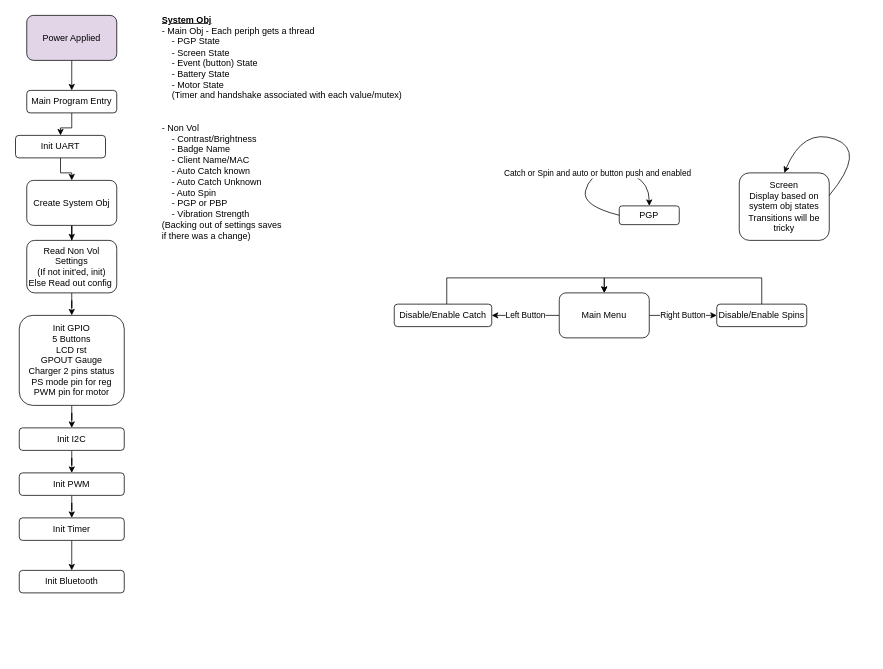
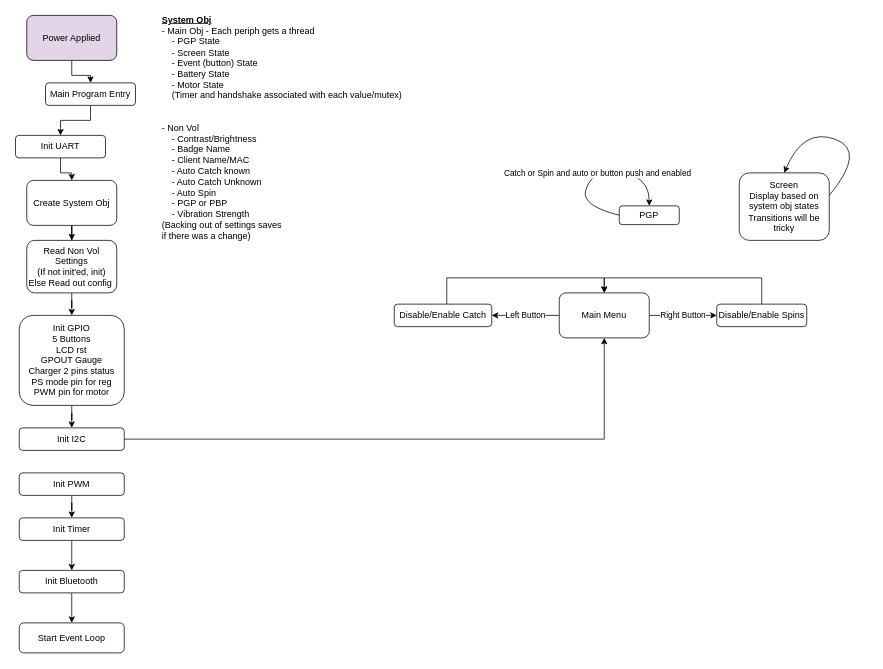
node "Main Program Entry": moved (72, 102) -> (90, 94)
edge "Init I2C" -> "Init PWM": now "Init I2C" -> "Main Menu"
edge "Init Bluetooth" -> "Start Event Loop": added
node "Start Event Loop": added
